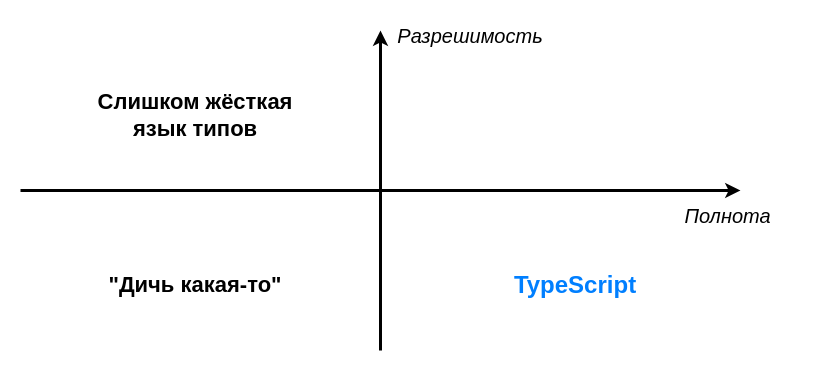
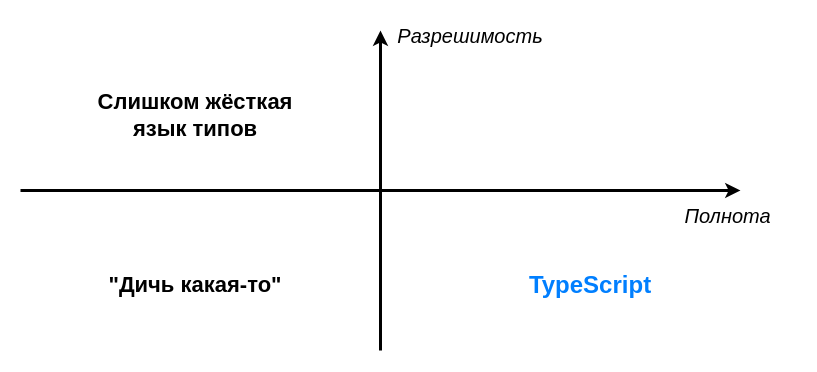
node "TypeScript": moved (576, 286) -> (591, 286)
